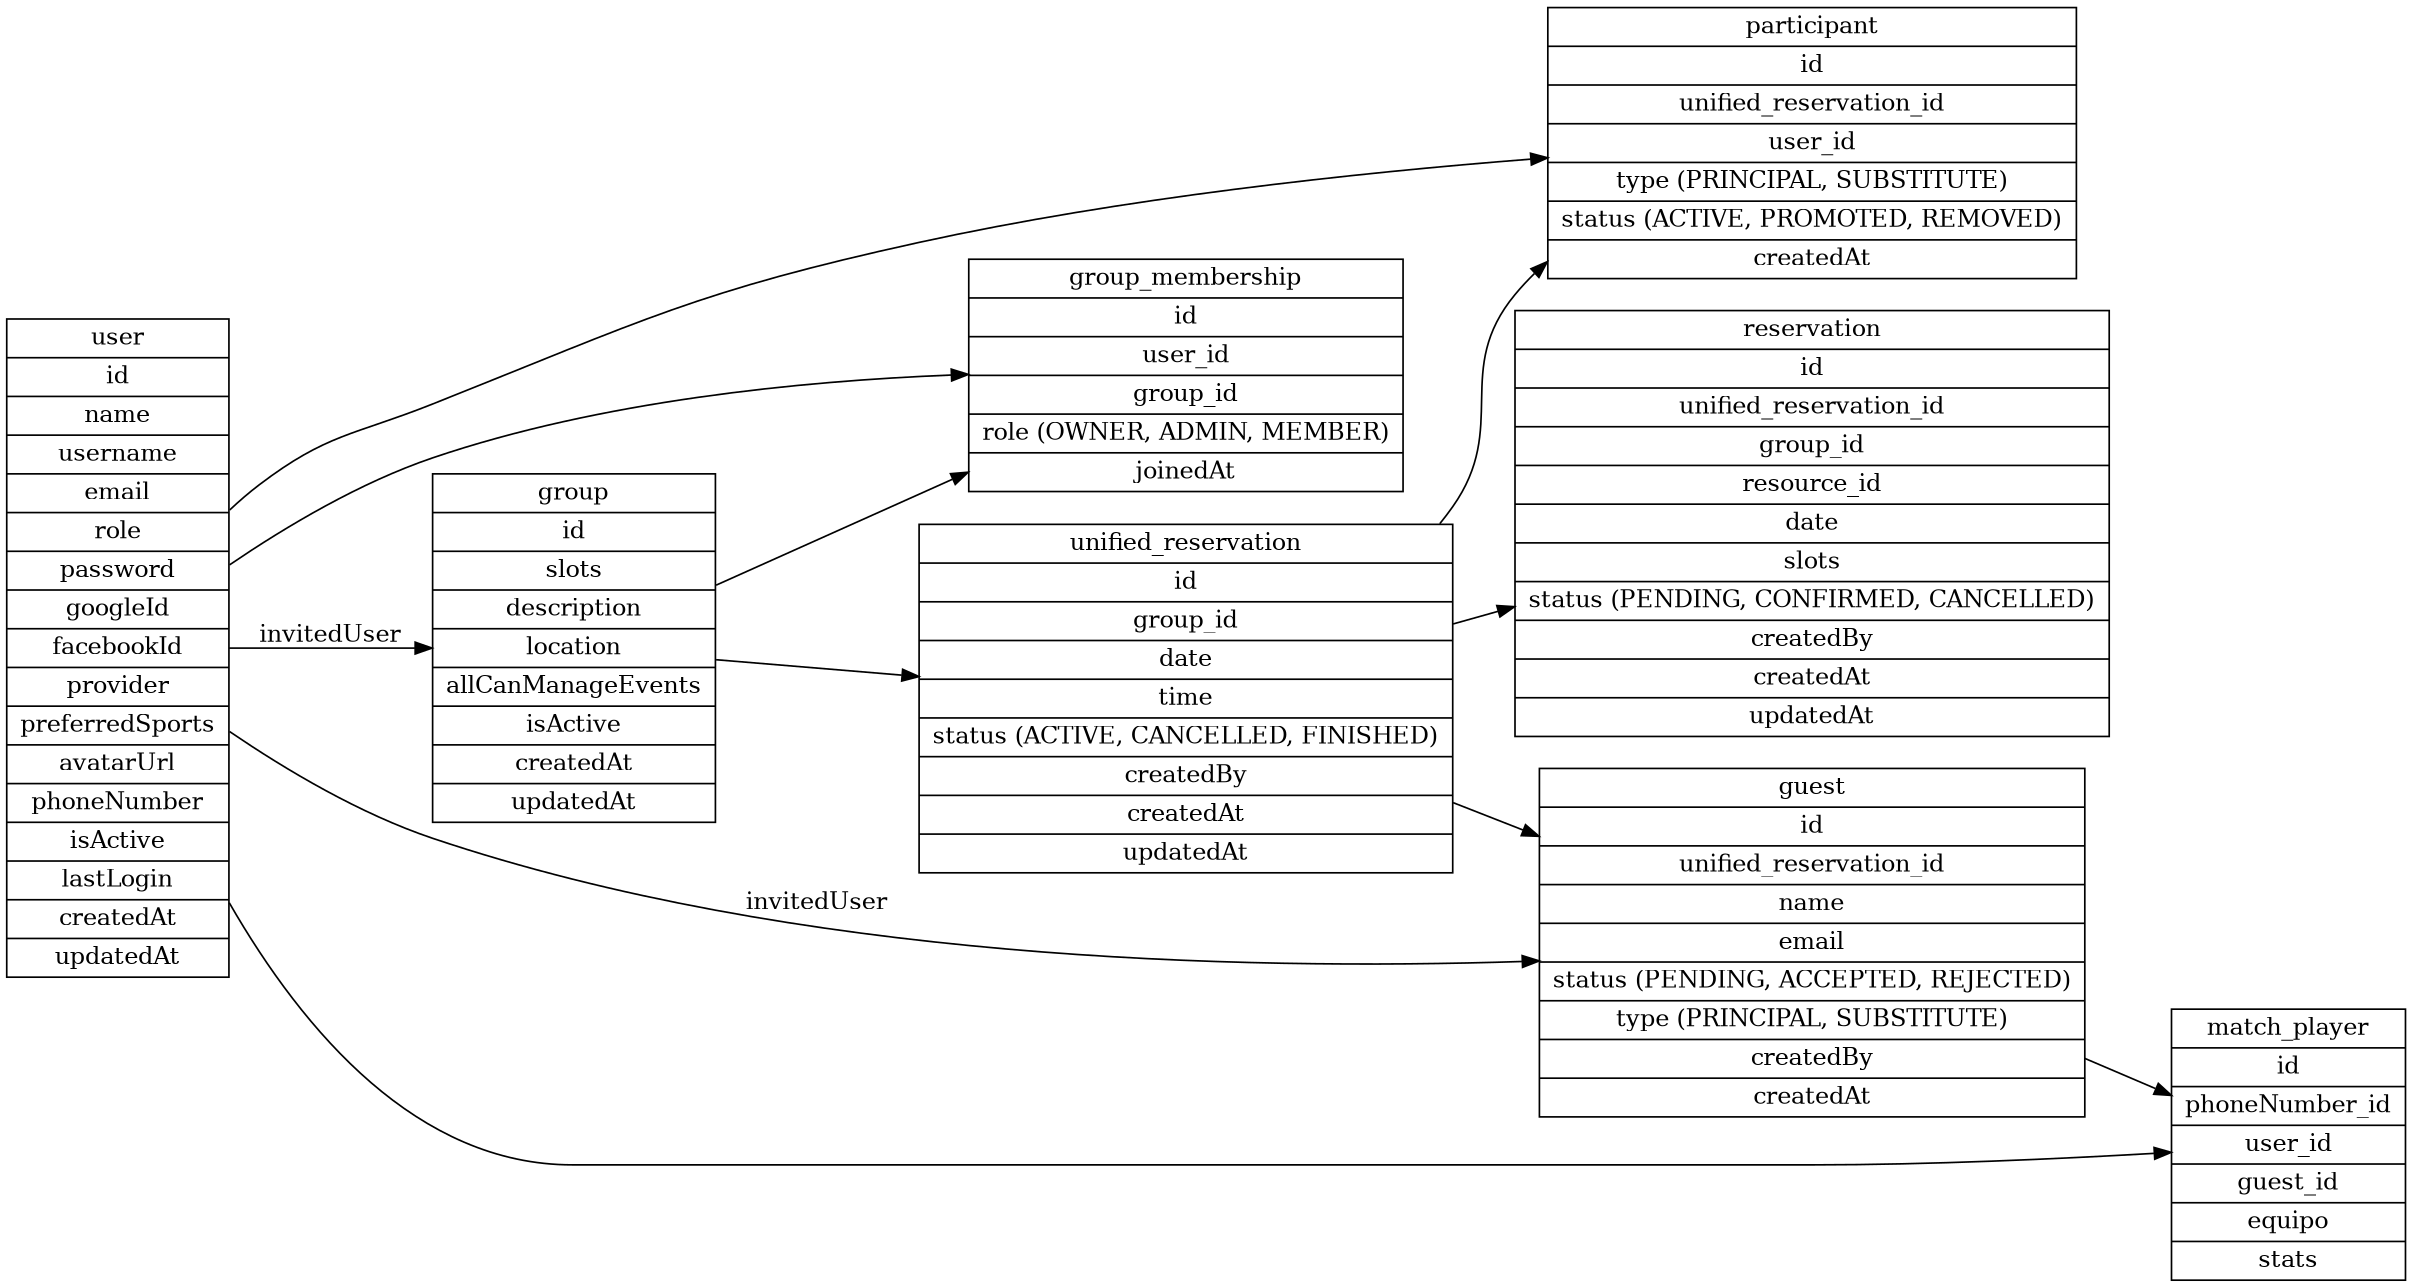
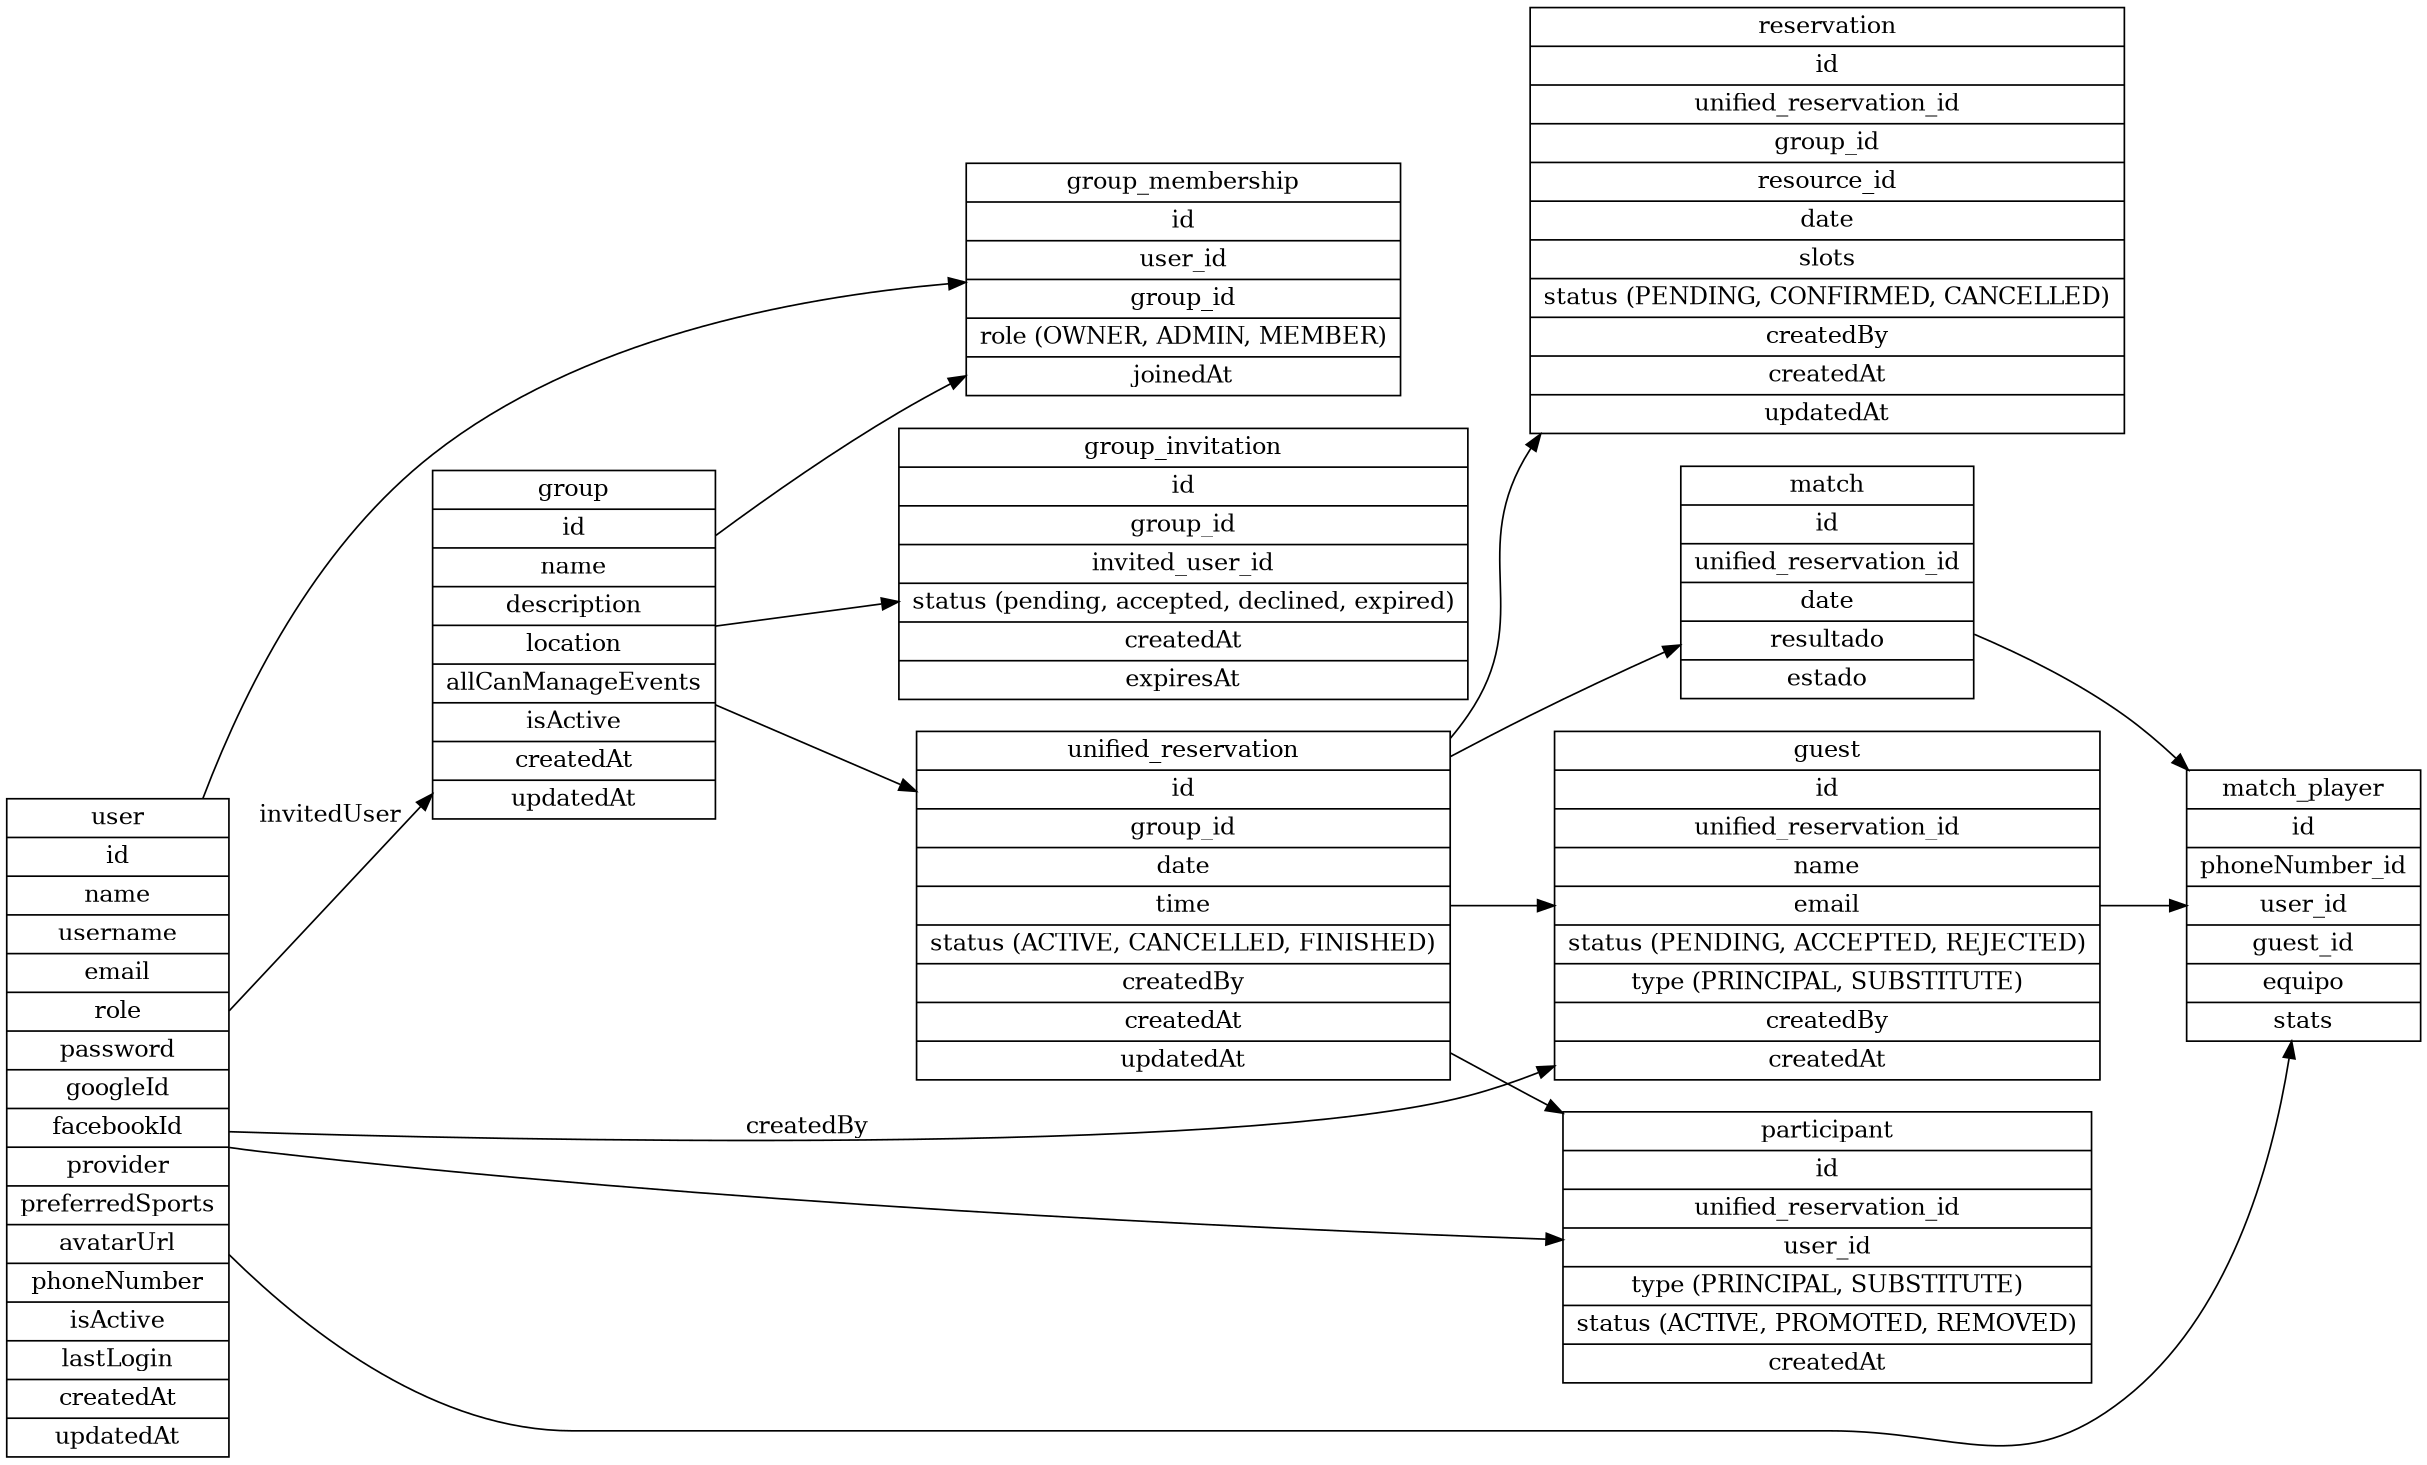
node "group_invitation": added
node "group": text "slots" -> "name"
node "match": added
edge "user" -> "guest": label "invitedUser" -> "createdBy"
